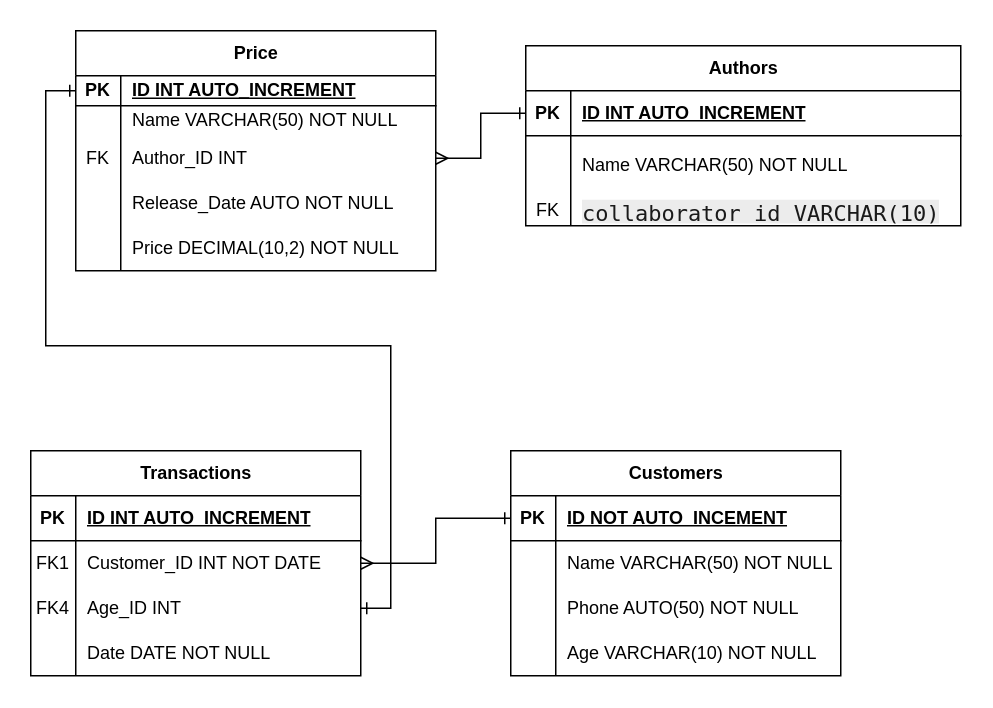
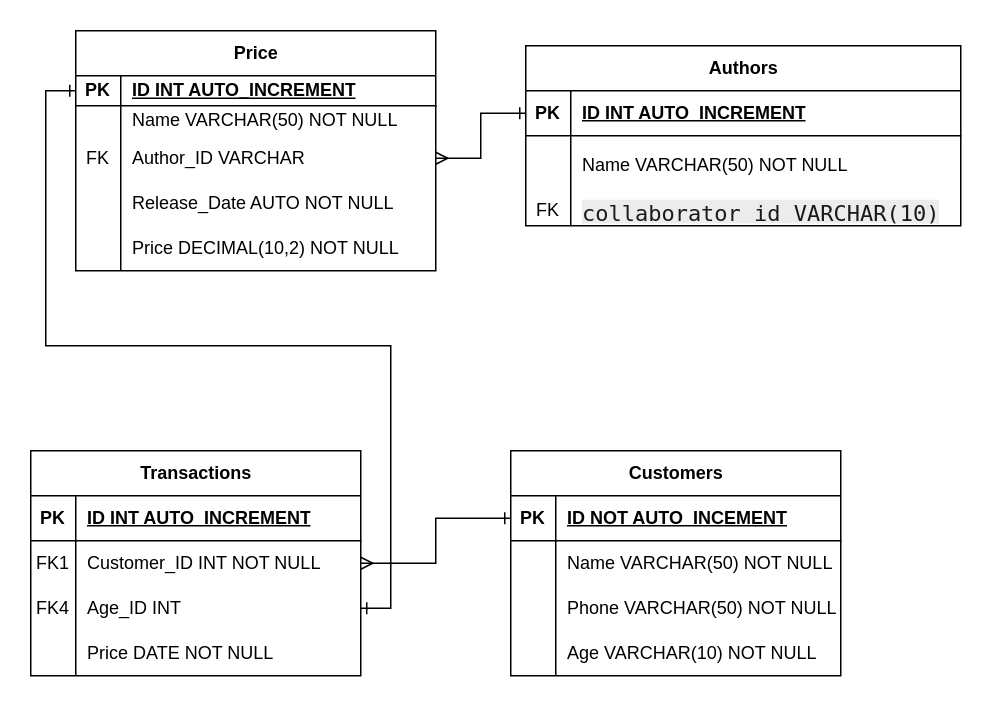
node "Author_ID INT": label "Author_ID INT" -> "Author_ID VARCHAR"
node "Customer_ID INT NOT DATE": label "Customer_ID INT NOT DATE" -> "Customer_ID INT NOT NULL"
node "Phone AUTO(50) NOT NULL": label "Phone AUTO(50) NOT NULL" -> "Phone VARCHAR(50) NOT NULL"
node "Date DATE NOT NULL": label "Date DATE NOT NULL" -> "Price DATE NOT NULL"
